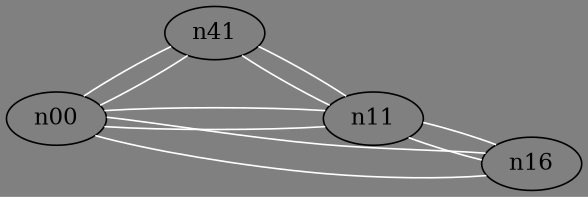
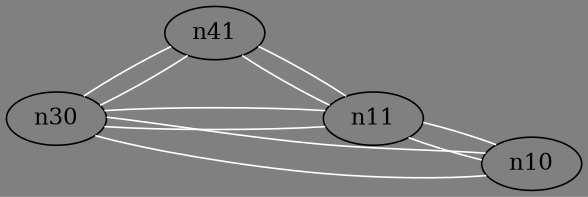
node "n00": label "n00" -> "n30"
node "n16": label "n16" -> "n10"
